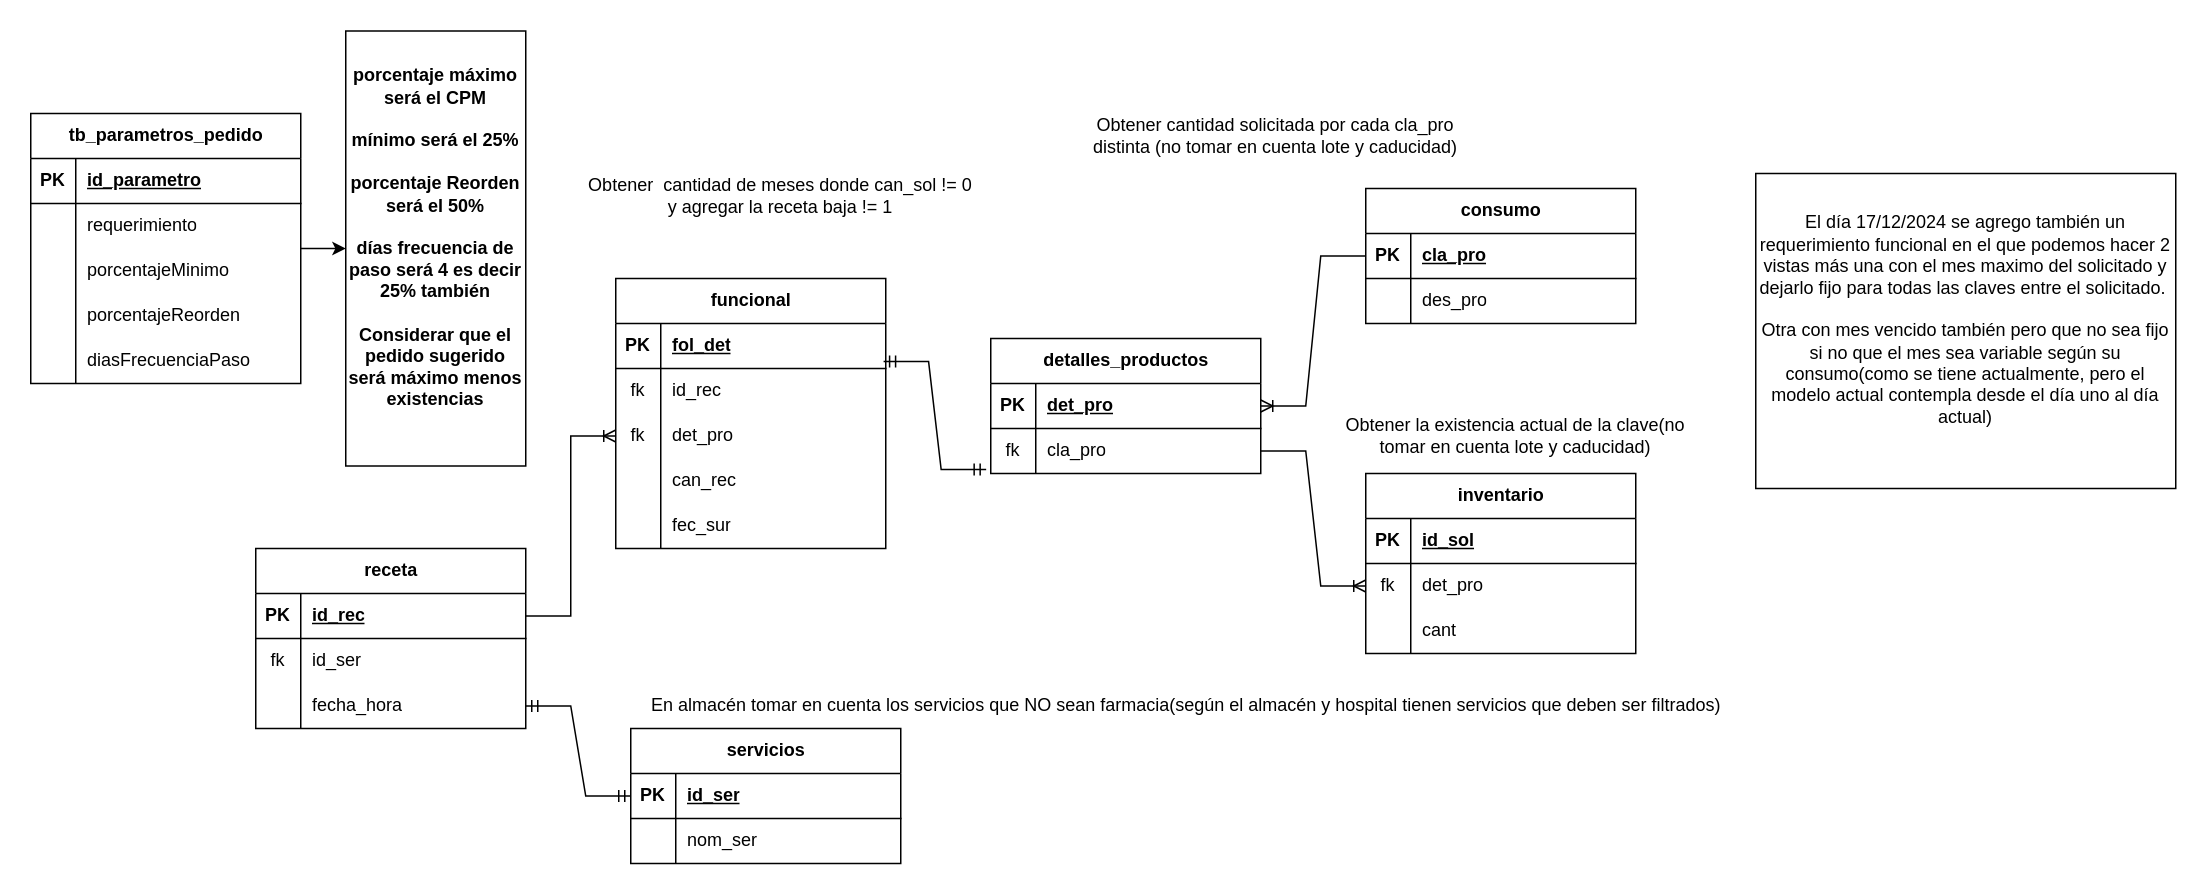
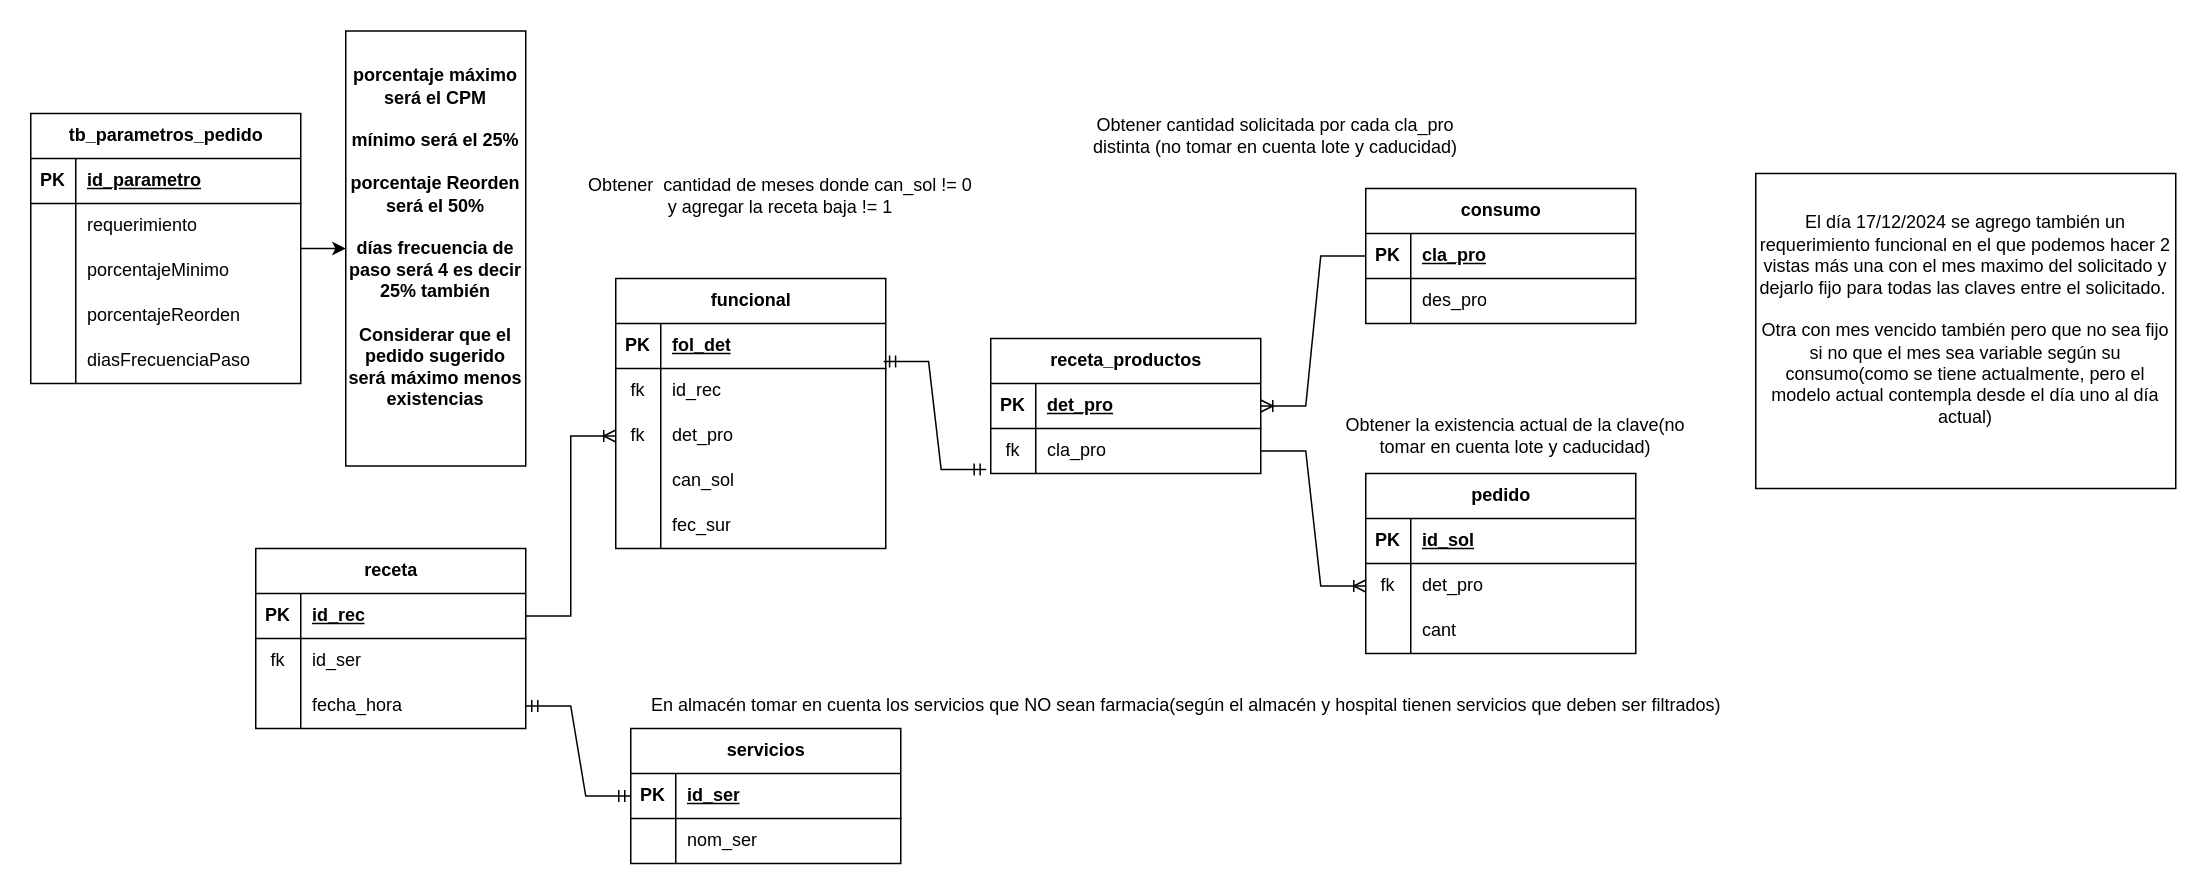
node "detalles_productos": label "detalles_productos" -> "receta_productos"
node "can_rec": label "can_rec" -> "can_sol"
node "inventario": label "inventario" -> "pedido"
